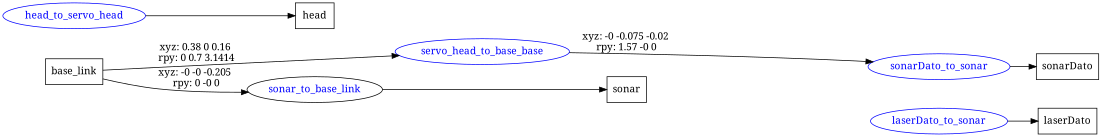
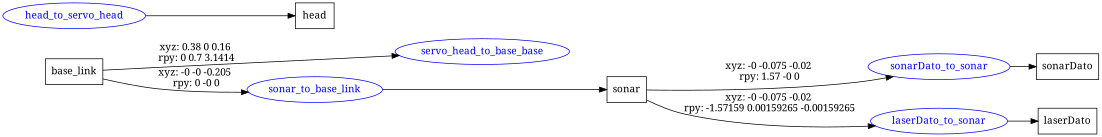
edge "servo_head_to_base_base" -> "sonarDato_to_sonar": now "sonar" -> "sonarDato_to_sonar"
node "sonar_to_base_link": color black -> blue
edge "sonar" -> "laserDato_to_sonar": added, label "xyz: -0 -0.075 -0.02 rpy: -1.57159 0.00159265 -0.00159265"
